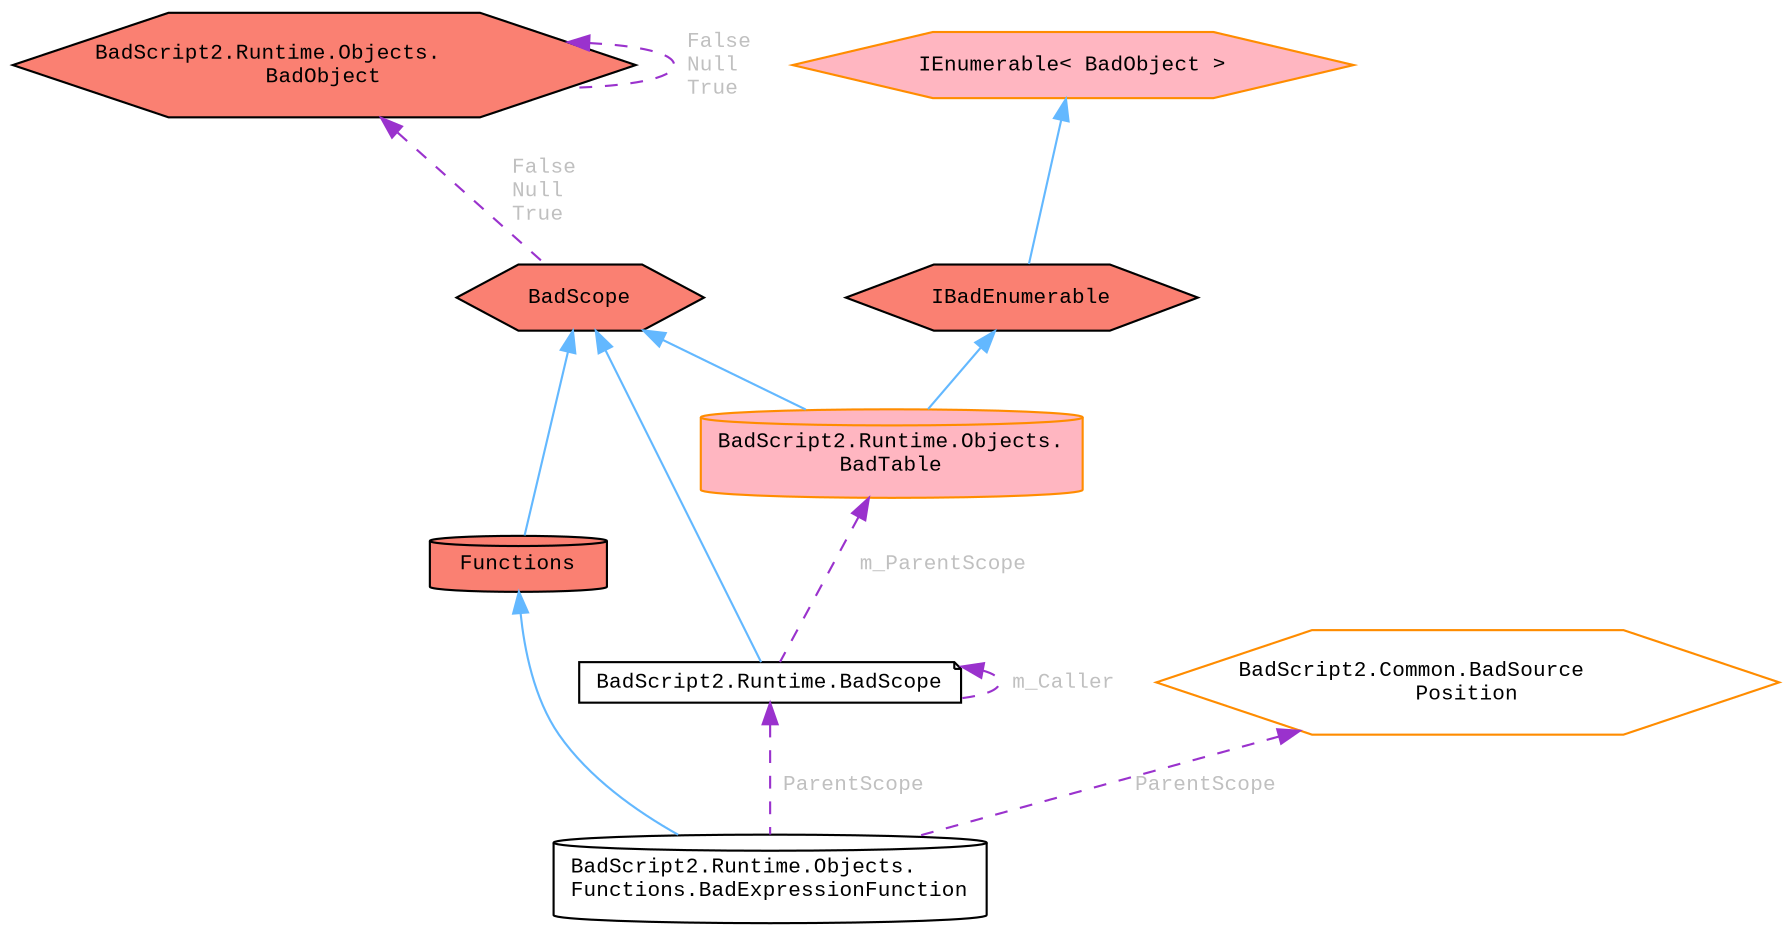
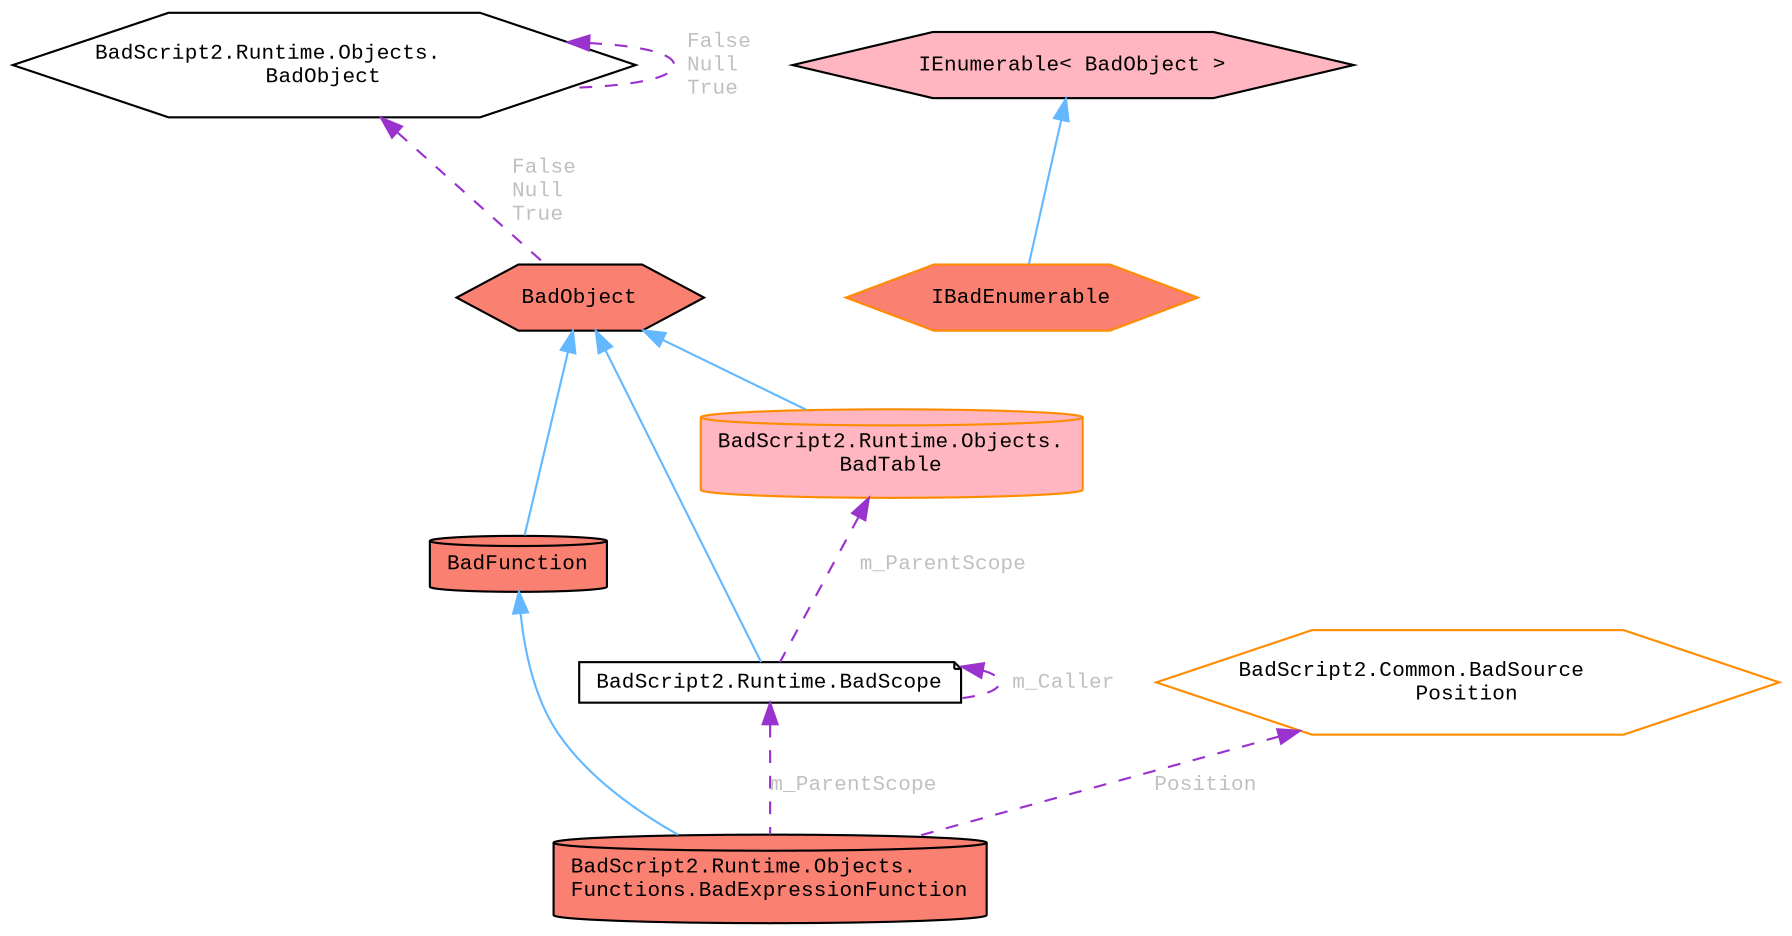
node "BadScript2.Runtime.Objects. BadObject": fillcolor salmon -> white
node "IEnumerable< BadObject >": color darkorange -> black
node "BadScope": label "BadScope" -> "BadObject"
node "IBadEnumerable": color black -> darkorange
edge "BadScript2.Runtime.Objects. BadTable" -> "IBadEnumerable": removed
node "Functions": label "Functions" -> "BadFunction"
edge "BadScript2.Runtime.Objects. Functions.BadExpressionFunction" -> "BadScript2.Runtime.BadScope": label " ParentScope" -> " m_ParentScope"
edge "BadScript2.Runtime.Objects. Functions.BadExpressionFunction" -> "BadScript2.Common.BadSource Position": label " ParentScope" -> " Position"
node "BadScript2.Runtime.Objects. Functions.BadExpressionFunction": fillcolor white -> salmon
